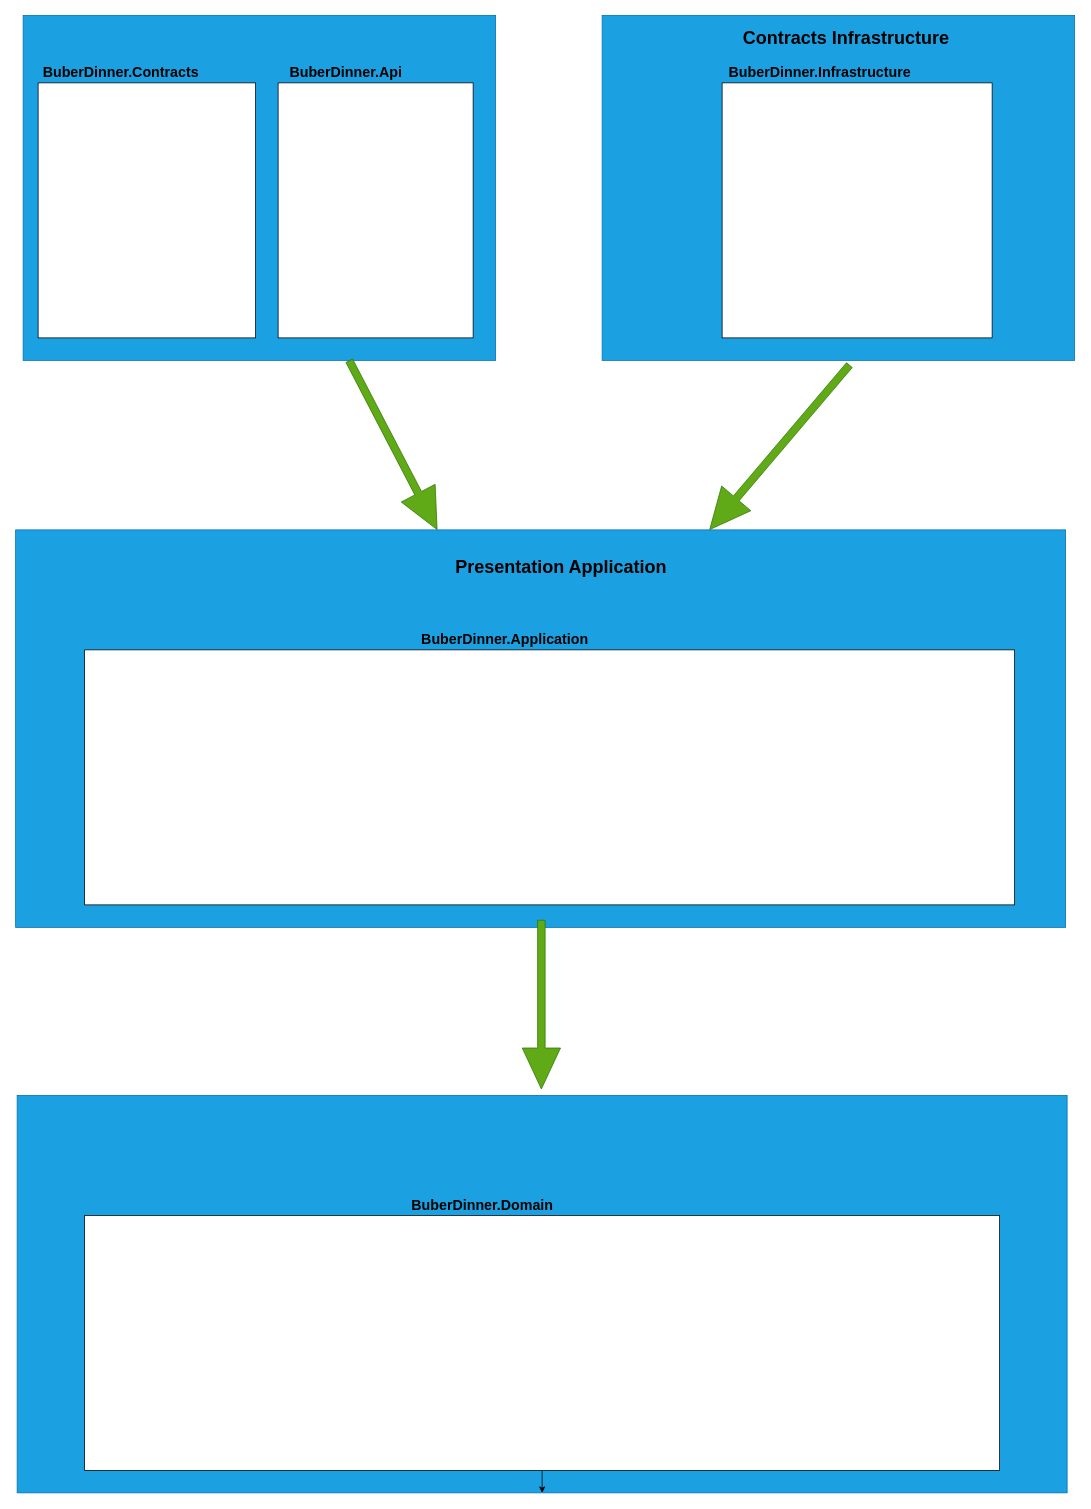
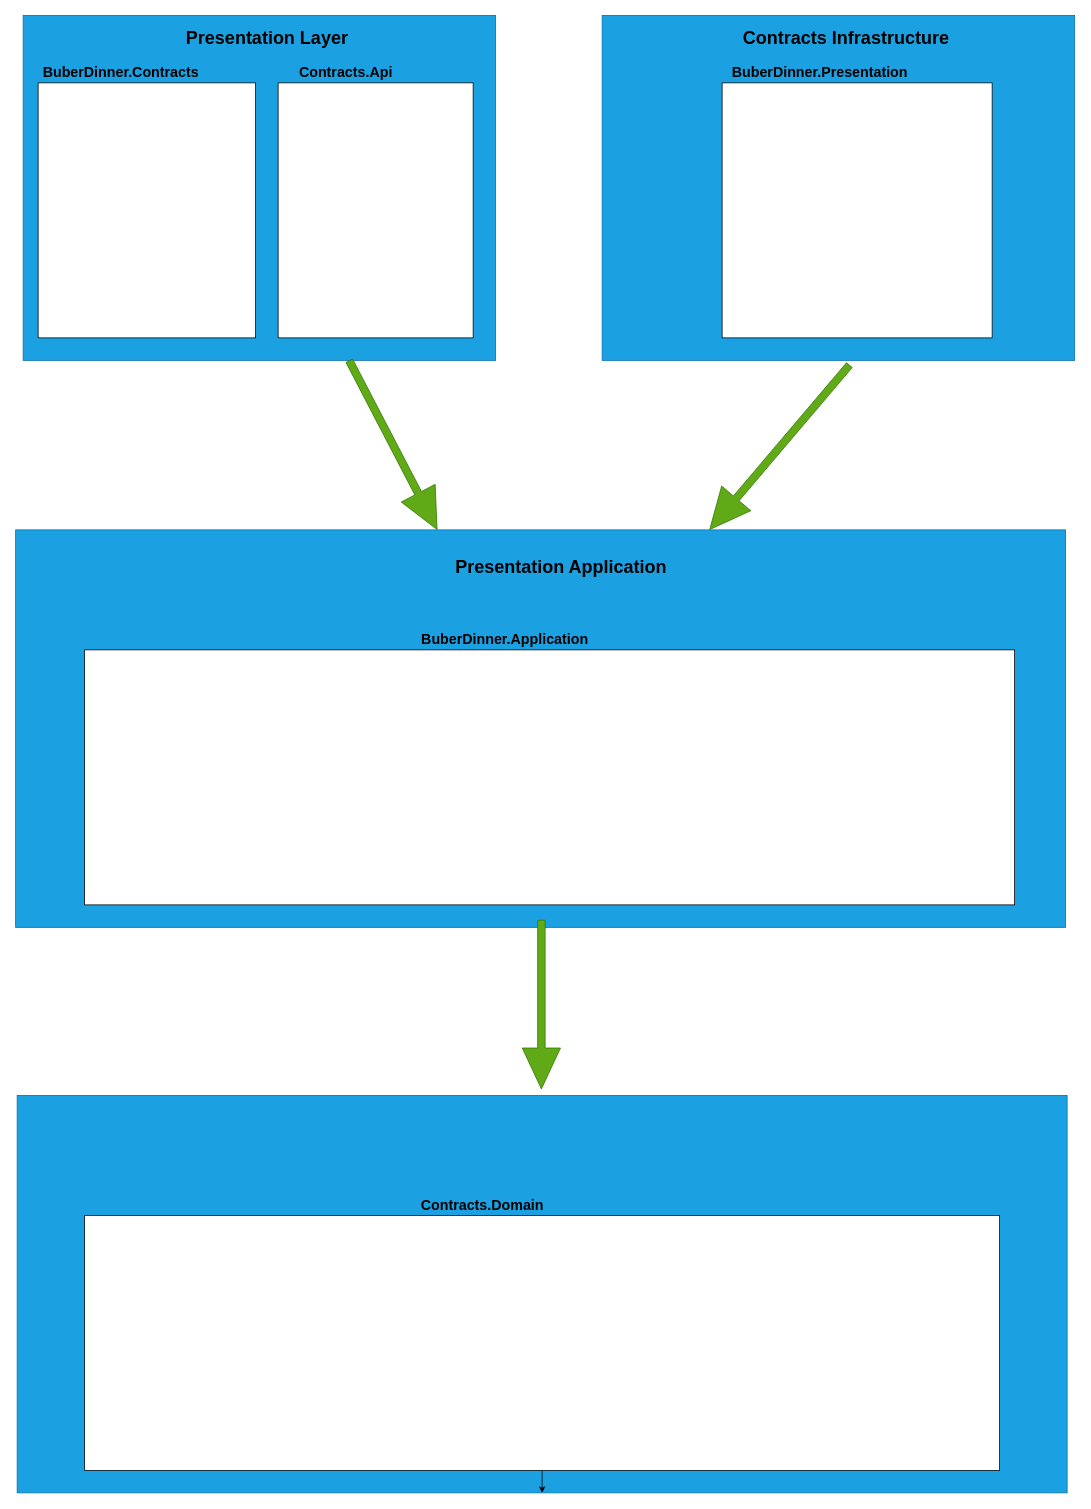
node "Presentation Layer": added
node "BuberDinner.Api": label "BuberDinner.Api" -> "Contracts.Api"
node "BuberDinner.Infrastructure": label "BuberDinner.Infrastructure" -> "BuberDinner.Presentation"
node "BuberDinner.Domain": label "BuberDinner.Domain" -> "Contracts.Domain"
